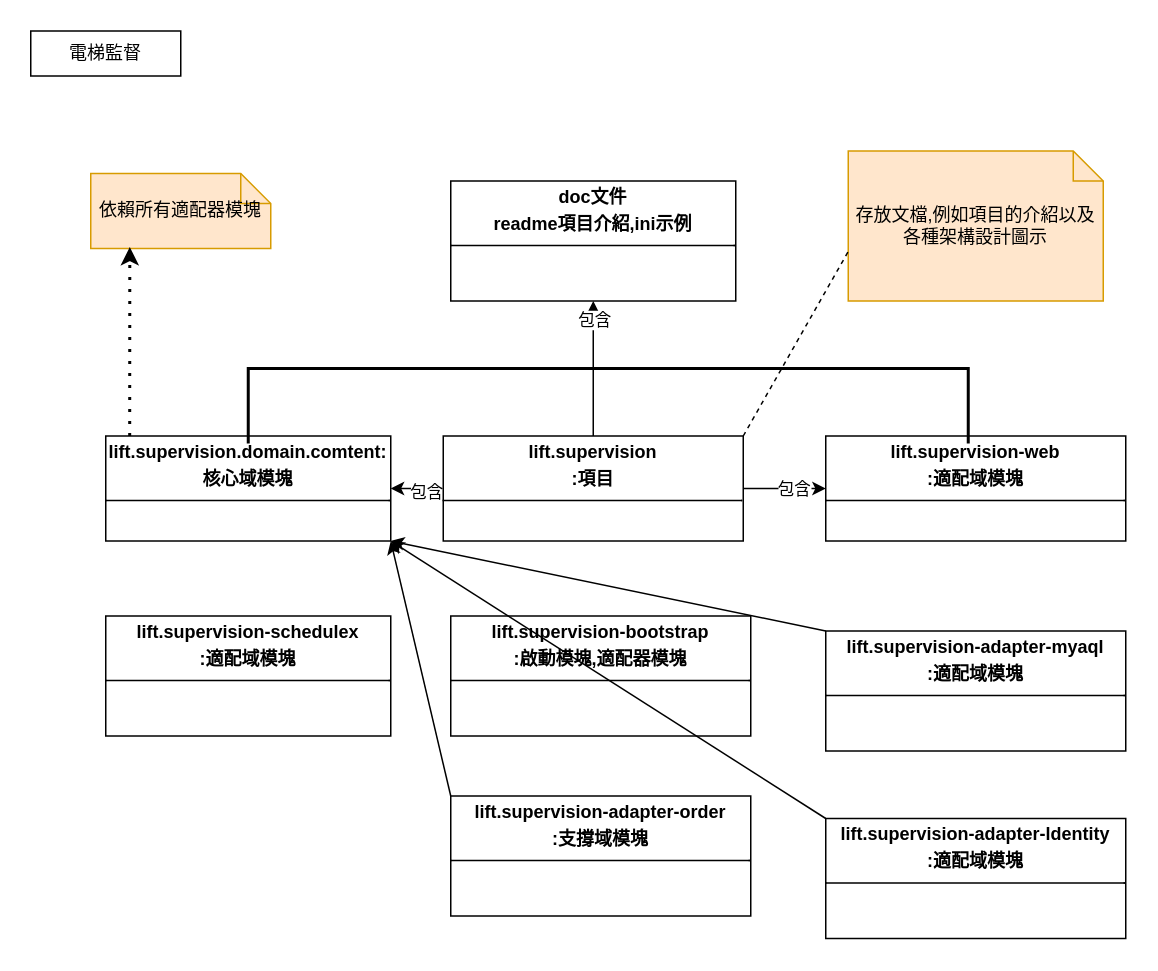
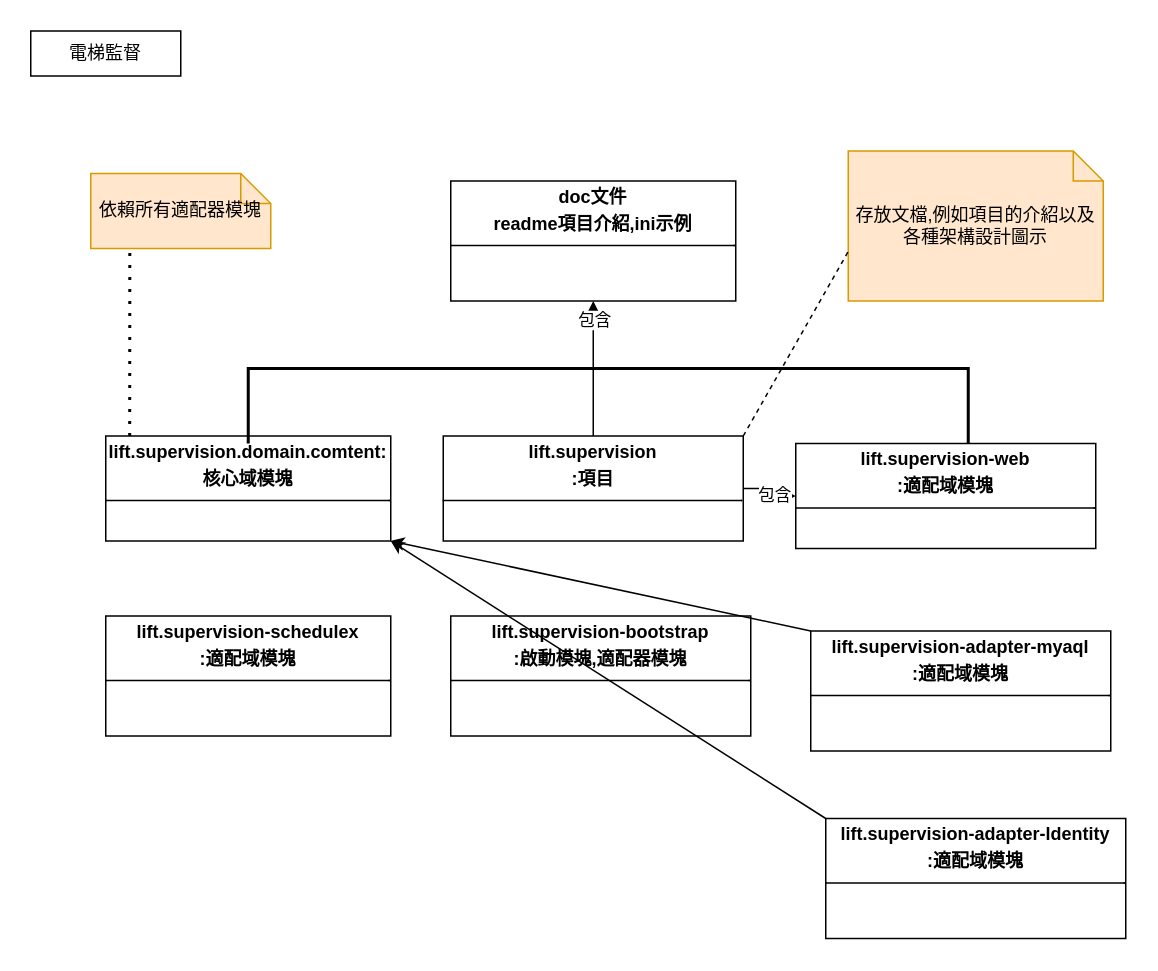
edge "lift.supervision.domain.comtent: 核心域模塊" -> "依賴所有適配器模塊": arrowhead classic -> none
edge "lift.supervision :項目" -> "lift.supervision.domain.comtent: 核心域模塊": removed, label "包含"
node "lift.supervision-web :適配域模塊": moved (976, 488) -> (946, 496)
edge "lift.supervision-adapter-order :支撐域模塊" -> "lift.supervision.domain.comtent: 核心域模塊": removed
node "lift.supervision-adapter-myaql :適配域模塊": moved (976, 691) -> (961, 691)
node "lift.supervision-adapter-order :支撐域模塊": removed
